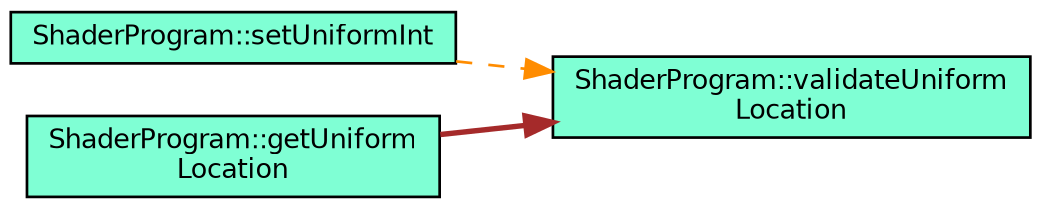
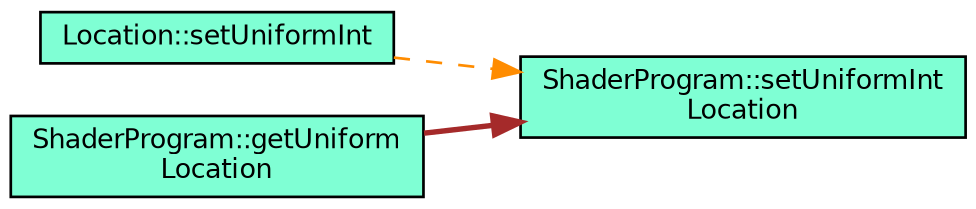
node "ShaderProgram::setUniformInt": label "ShaderProgram::setUniformInt" -> "Location::setUniformInt"
node "ShaderProgram::validateUniform Location": label "ShaderProgram::validateUniform Location" -> "ShaderProgram::setUniformInt Location"
